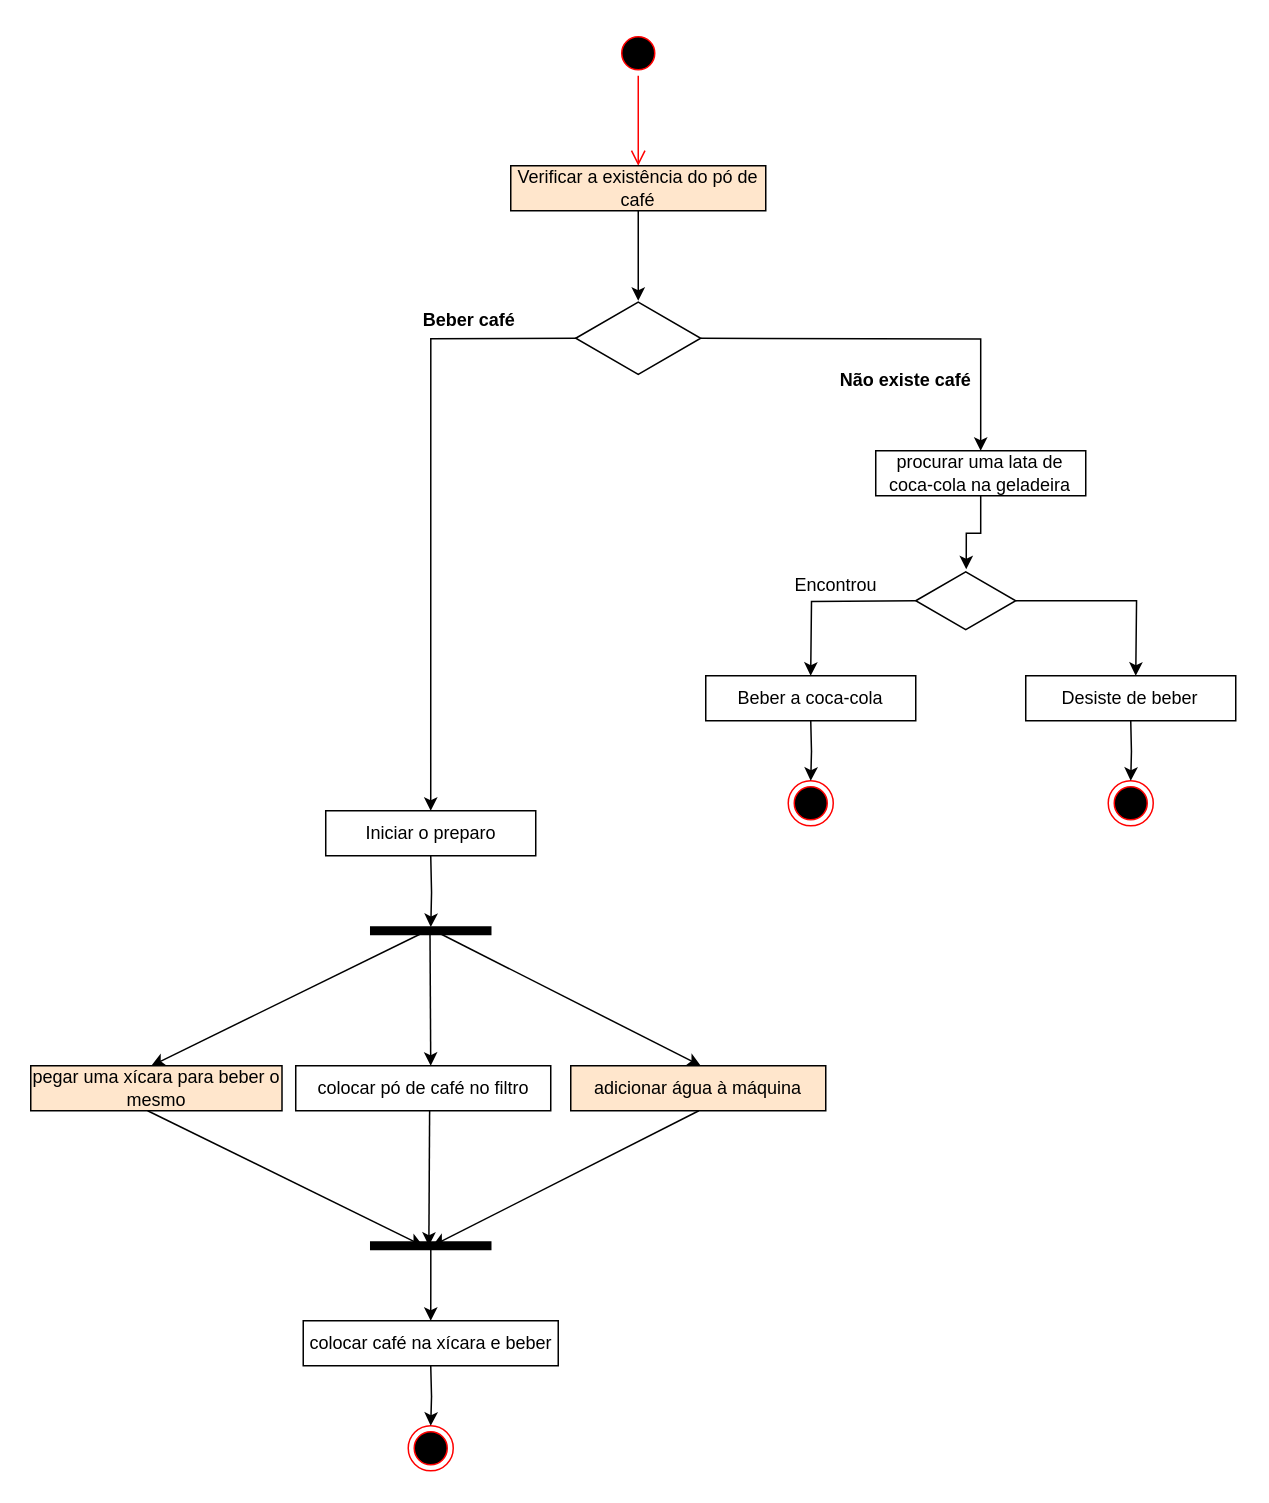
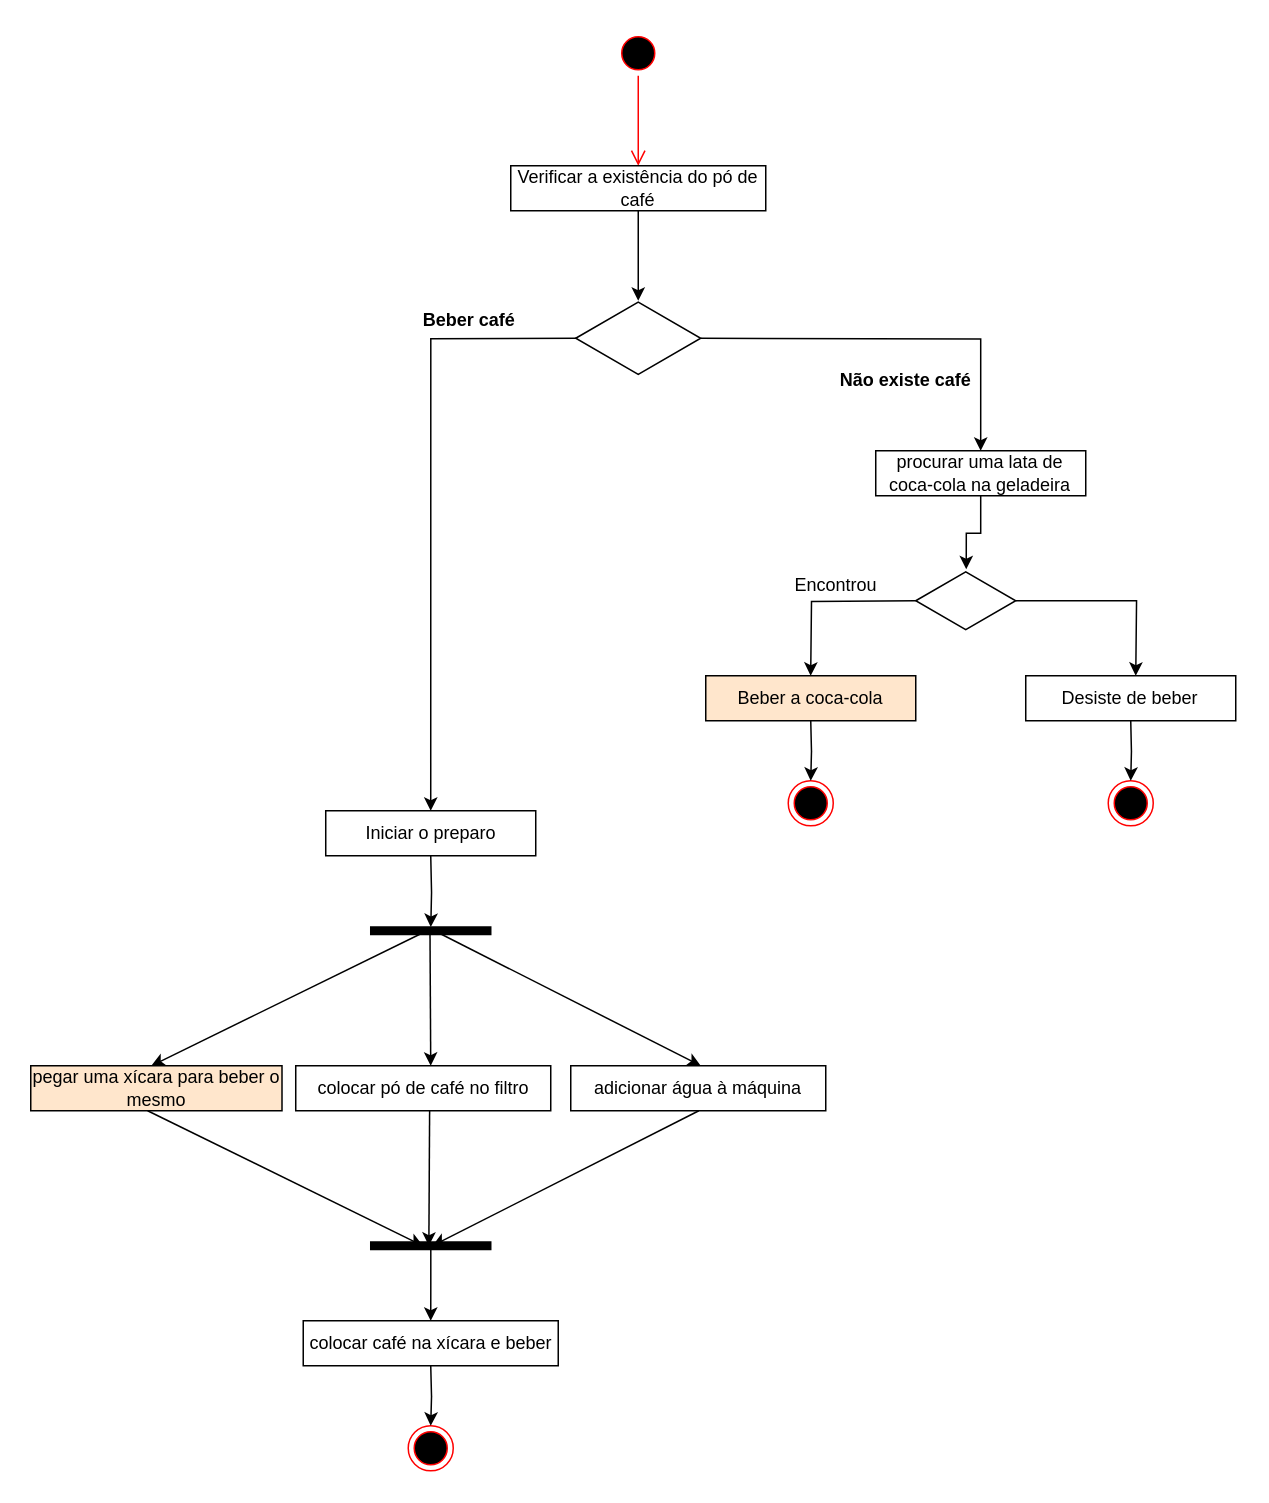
node "Verificar a existência do pó de café": fillcolor #ffe6cc -> #ffffff
node "Beber a coca-cola": fillcolor #ffffff -> #ffe6cc
node "adicionar água à máquina": fillcolor #ffe6cc -> #ffffff
